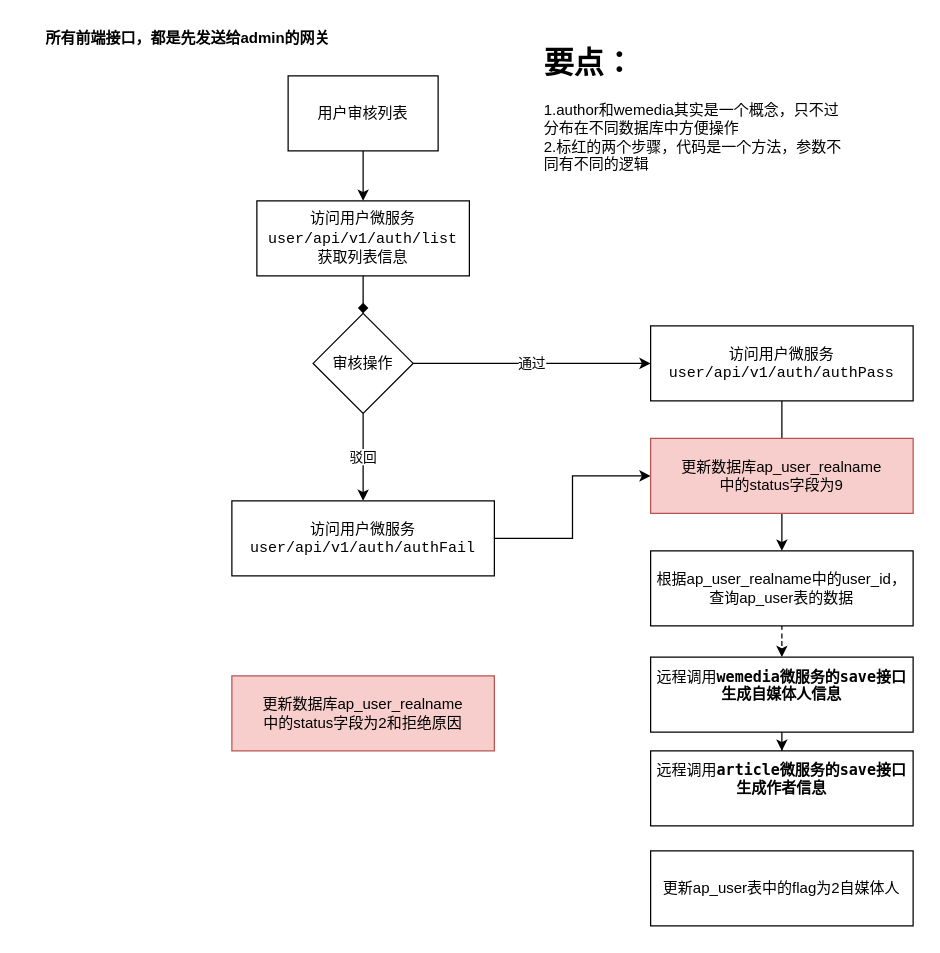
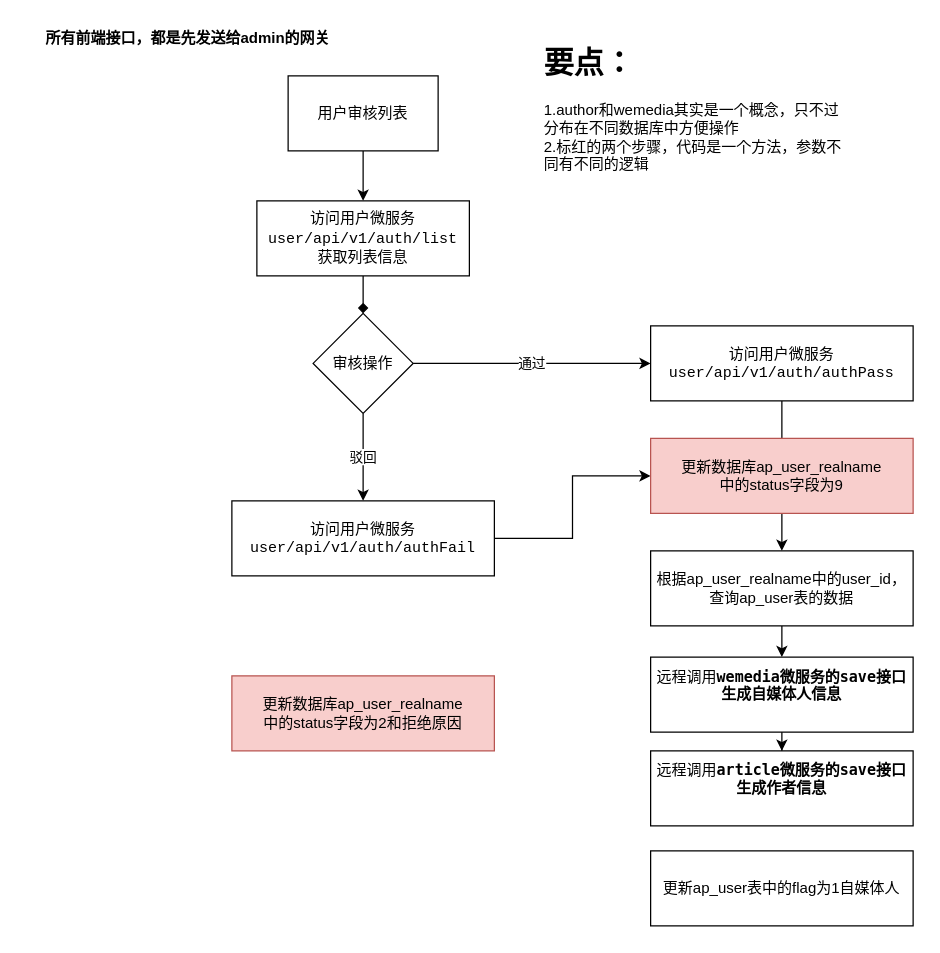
edge "根据ap_user_realname中的user_id，查询ap_user表的数据" -> "远程调用wemedia微服务的save接口生成自媒体人信息": style dashed -> solid
node "更新ap_user表中的flag为2自媒体人": label "更新ap_user表中的flag为2自媒体人" -> "更新ap_user表中的flag为1自媒体人"
